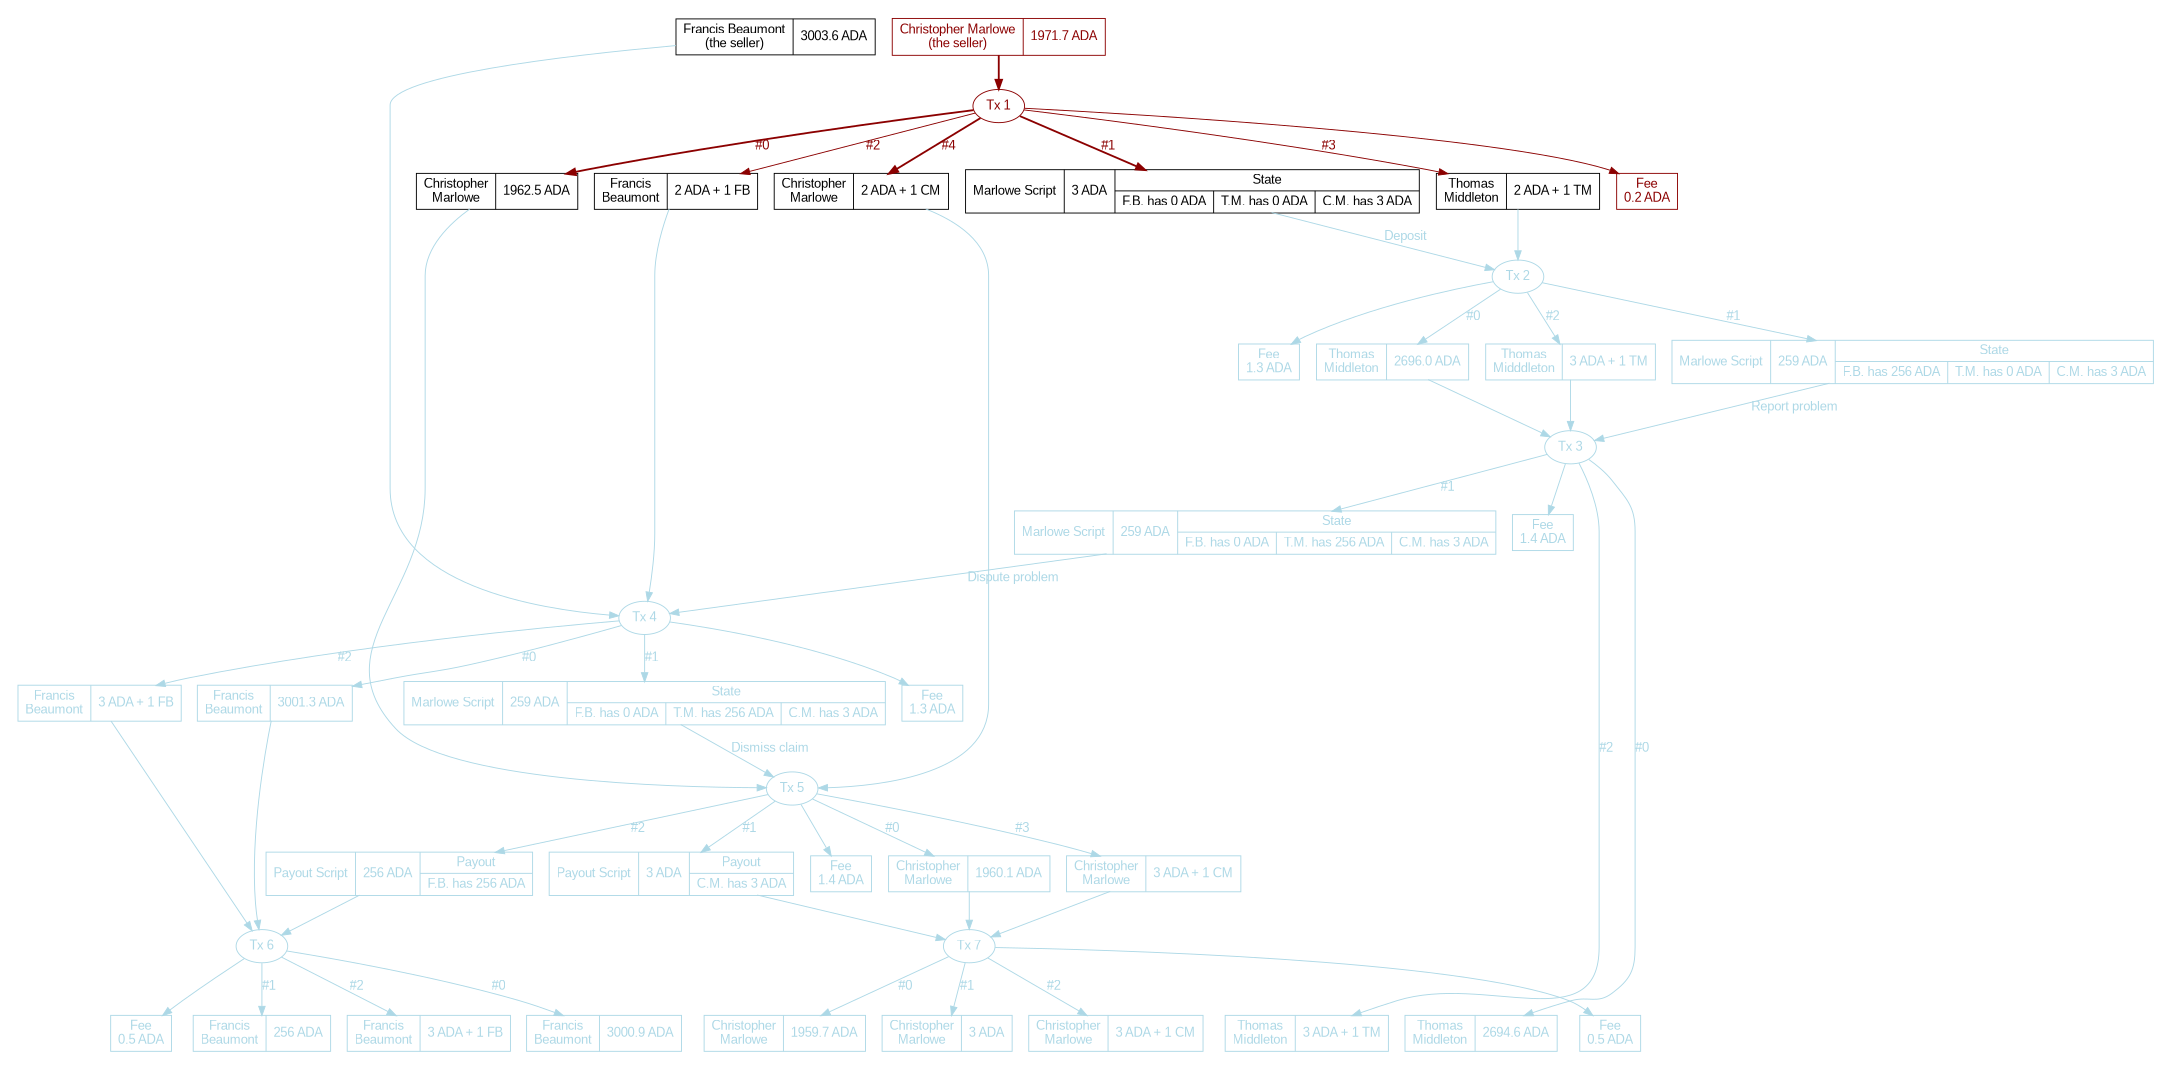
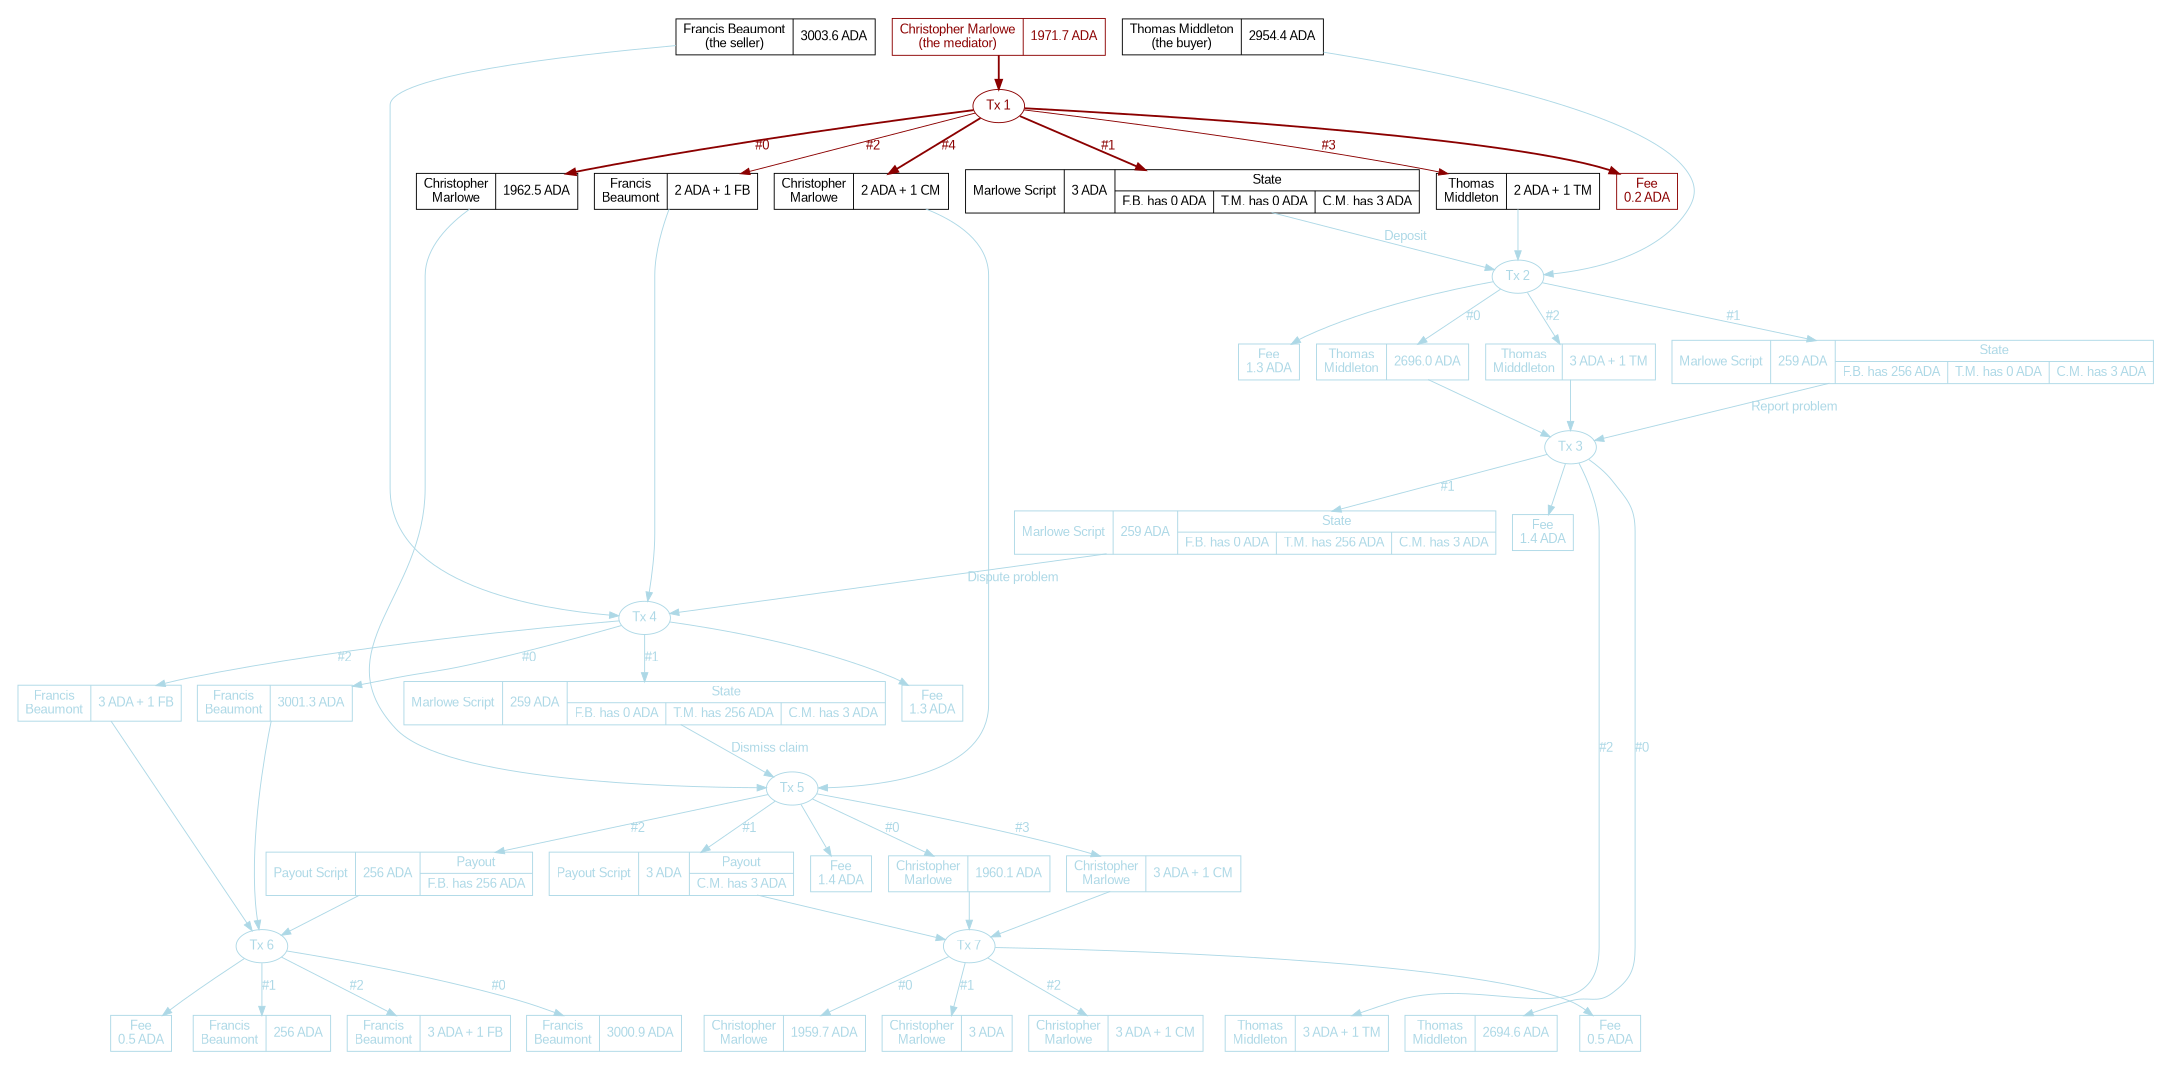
node "Thomas Middleton": added
node "Christopher Marlowe": text "(the seller)" -> "(the mediator)"
edge "Tx 1" -> "Fee 0.2 ADA": style solid -> bold
